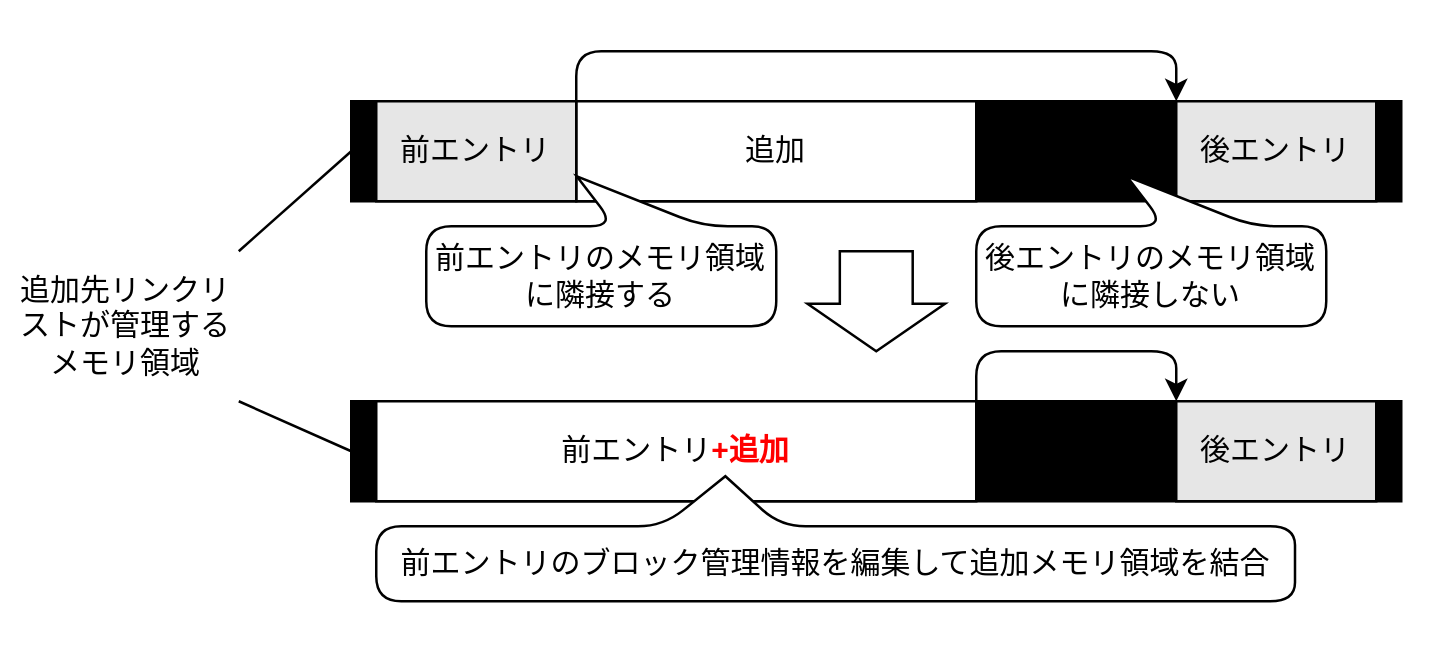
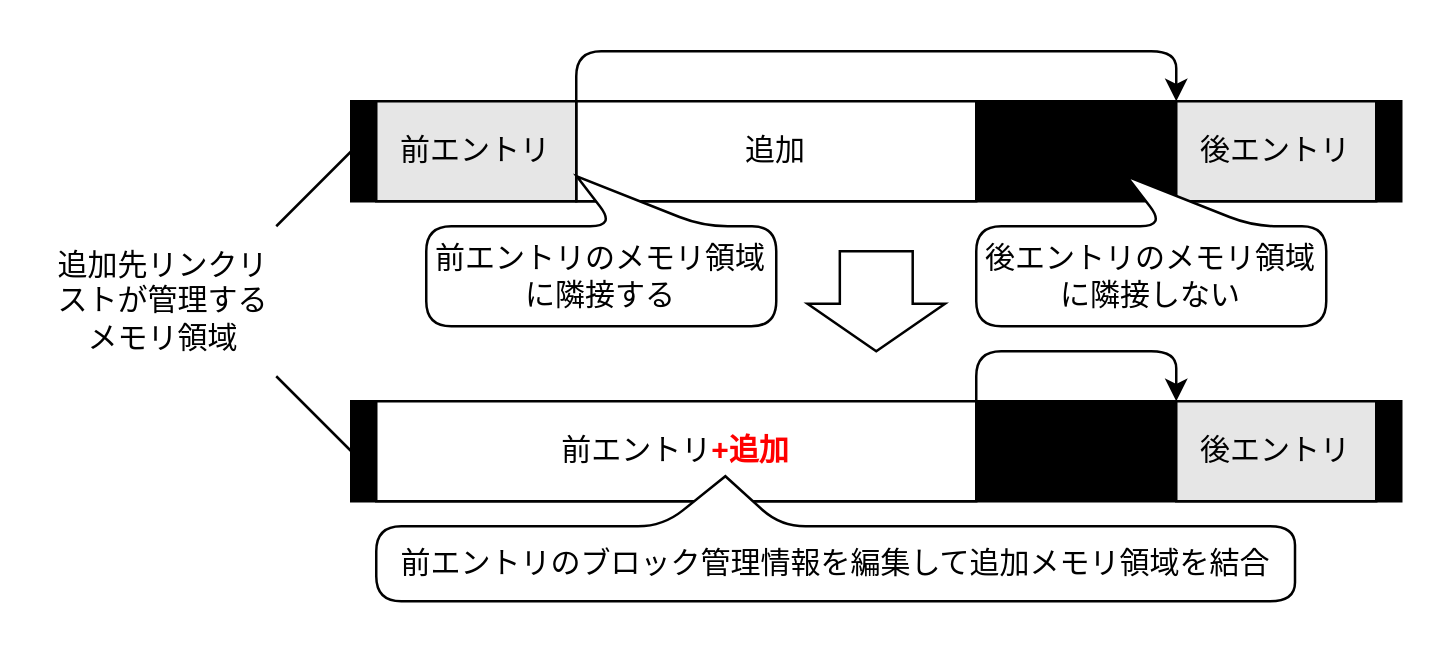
node "追加先リンクリストが管理するメモリ領域": moved (126, 326) -> (164, 301)
